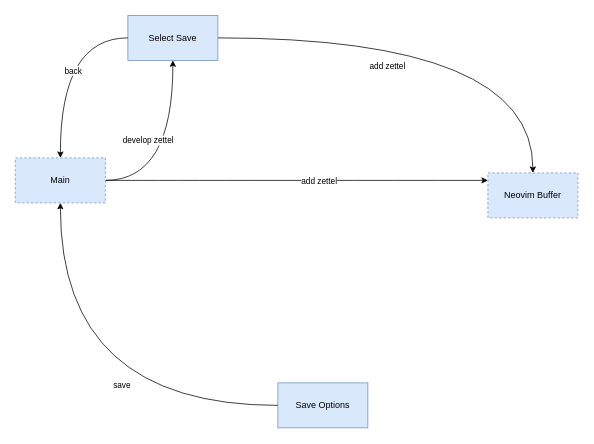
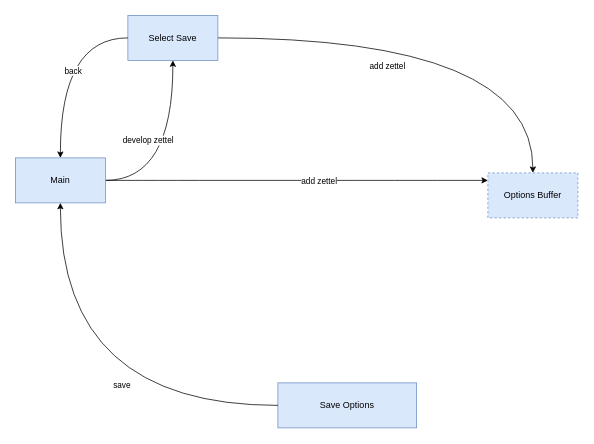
node "Main": style dashed -> solid
node "Neovim Buffer": label "Neovim Buffer" -> "Options Buffer"
node "Save Options": size 90x45 -> 139x45
